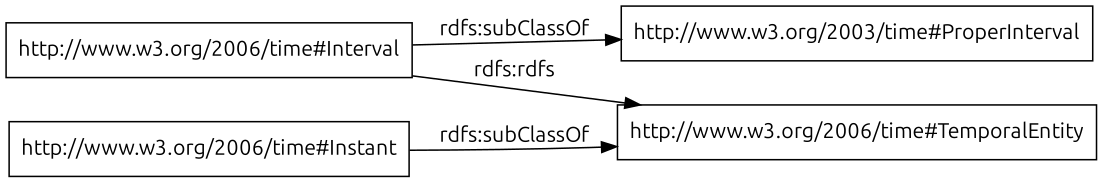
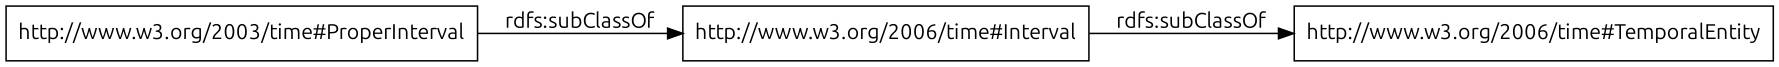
edge "http://www.w3.org/2006/time#Interval" -> "http://www.w3.org/2003/time#ProperInterval": reversed
edge "http://www.w3.org/2006/time#Interval" -> "http://www.w3.org/2006/time#TemporalEntity": label "rdfs:rdfs" -> "rdfs:subClassOf"
node "http://www.w3.org/2006/time#Instant": removed
